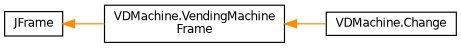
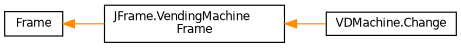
node "JFrame": label "JFrame" -> "Frame"
node "VDMachine.VendingMachine Frame": label "VDMachine.VendingMachine Frame" -> "JFrame.VendingMachine Frame"
